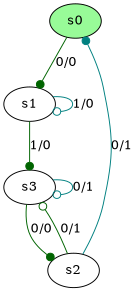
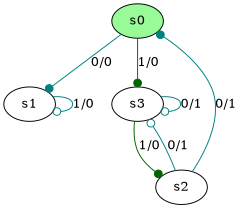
edge "s0" -> "s1": color darkgreen -> teal
edge "s1" -> "s3": now "s0" -> "s3"
edge "s3" -> "s2": label "0/0" -> "1/0"
edge "s2" -> "s3": color darkgreen -> teal
